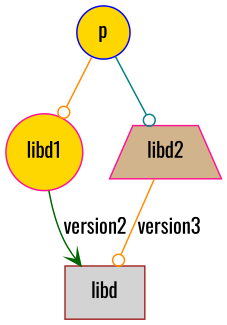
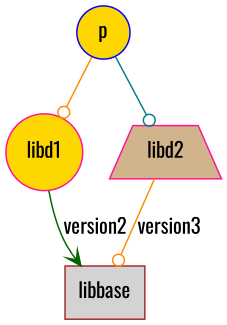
node "libd": label "libd" -> "libbase"
